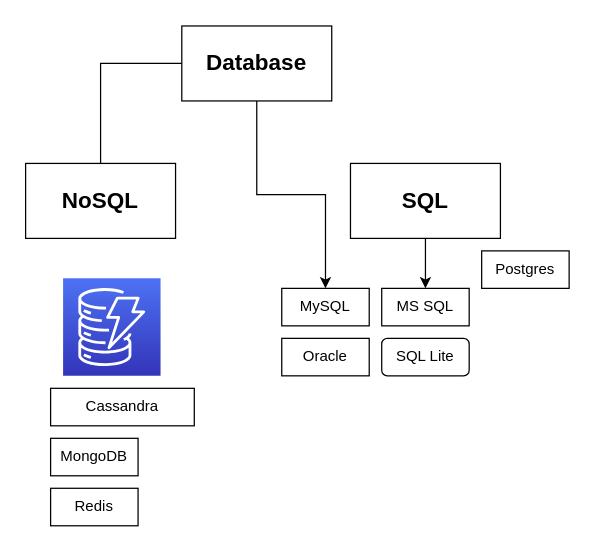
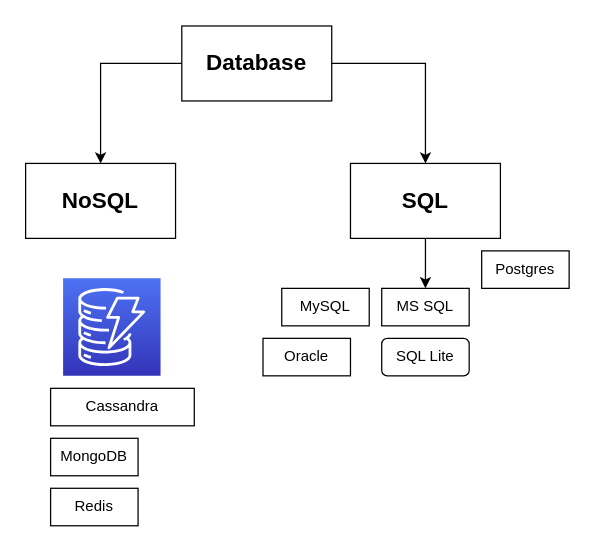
edge "Database" -- "NoSQL": arrowhead none -> classic
edge "Database" -> "MySQL": now "Database" -> "SQL"
node "Oracle": moved (326, 357) -> (307, 357)
